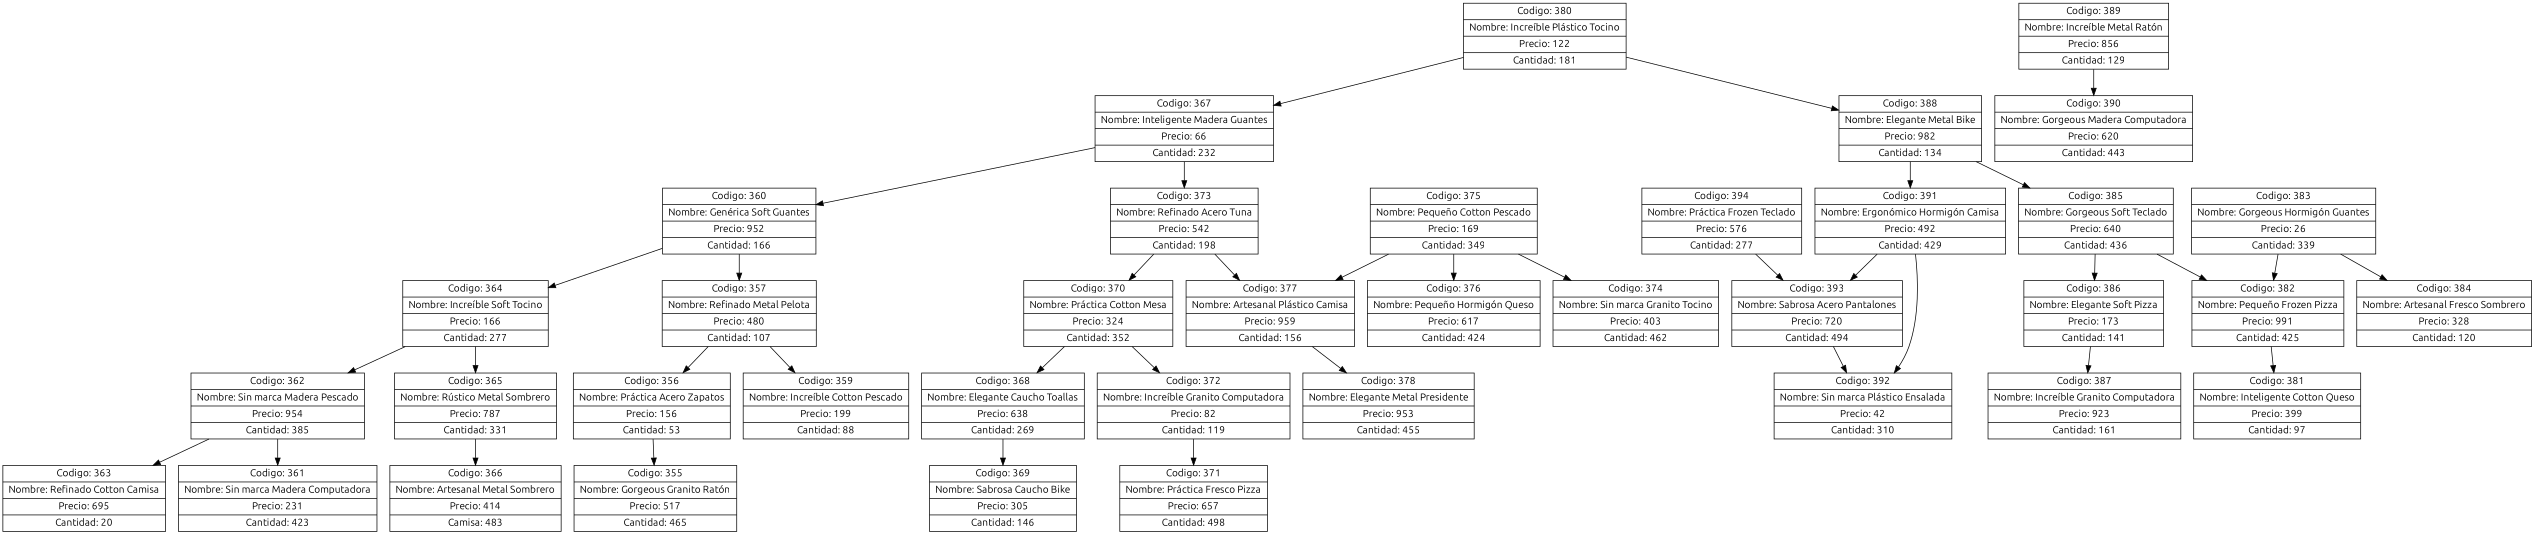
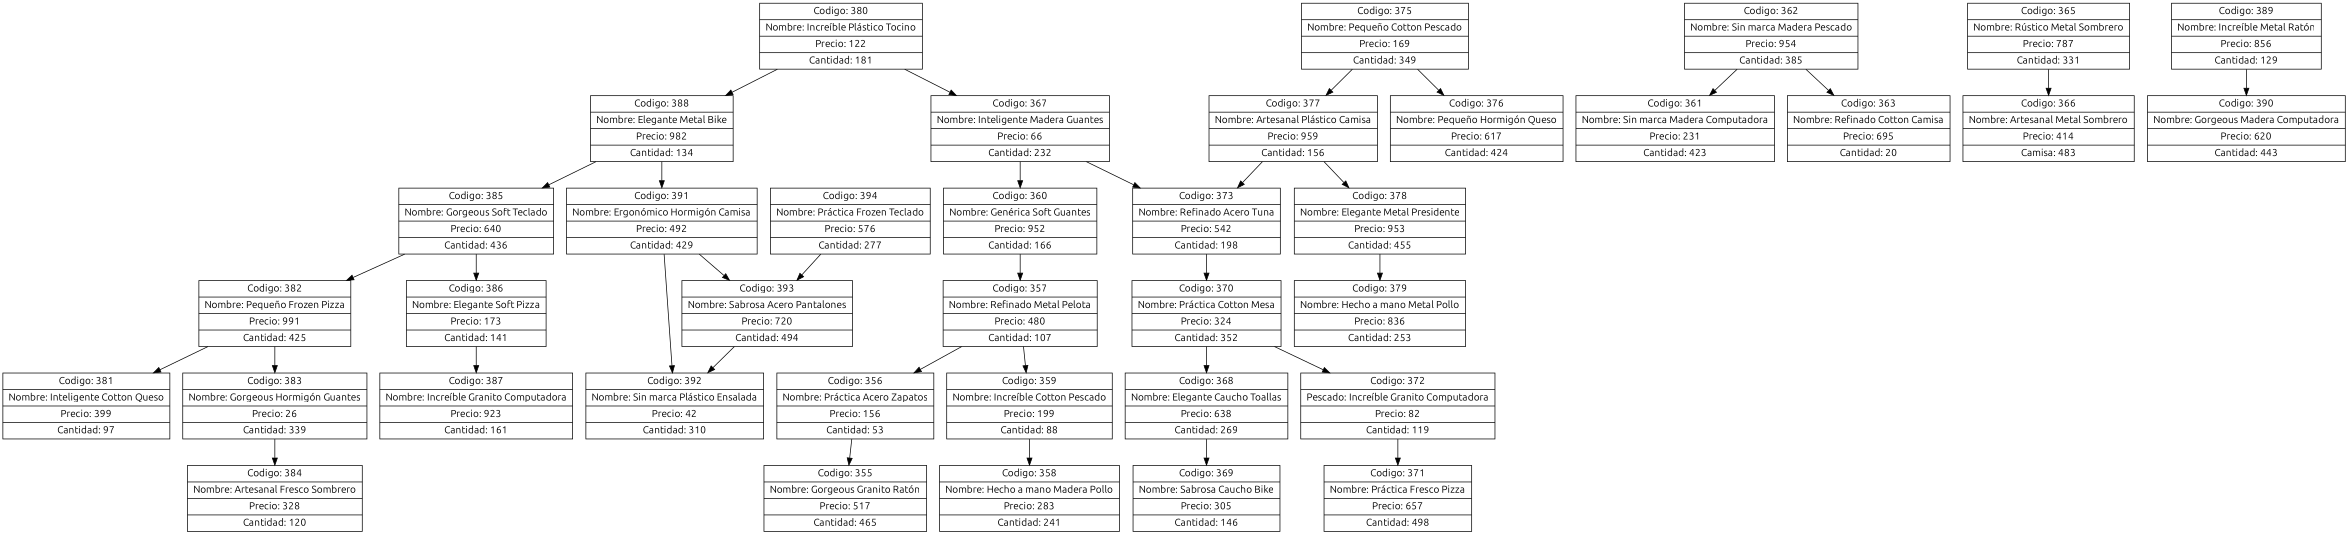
edge "Codigo: 383" -> "Codigo: 382": reversed
edge "Codigo: 373" -> "Codigo: 377": reversed
node "Codigo: 364": removed
node "Codigo: 379": added
node "Codigo: 374": removed
node "Codigo: 372": text "Nombre: Increíble Granito Computadora" -> "Pescado: Increíble Granito Computadora"
node "Codigo: 358": added
